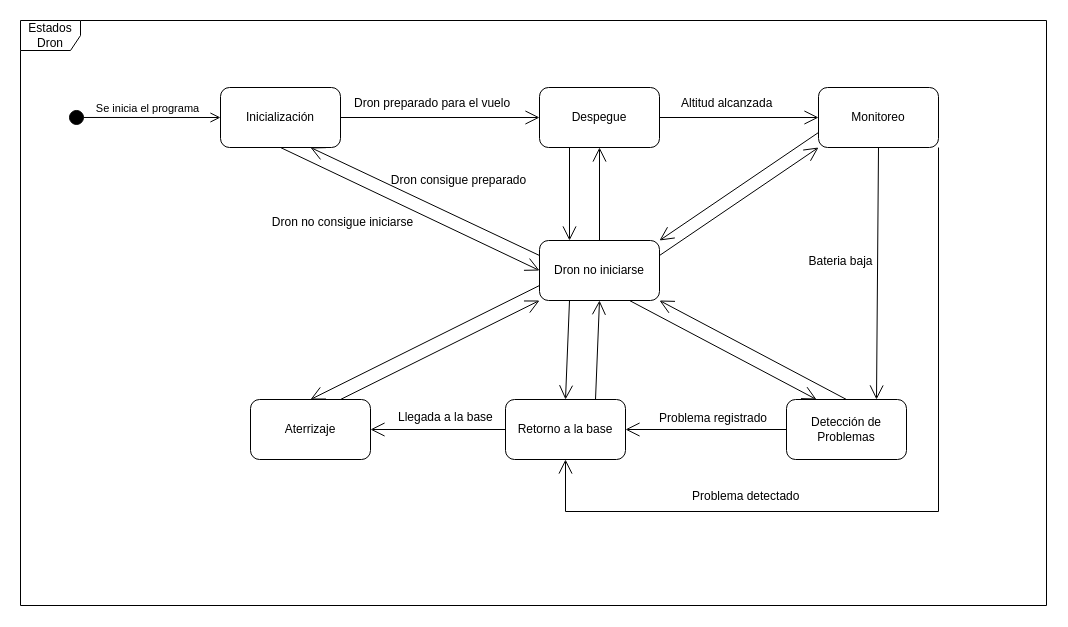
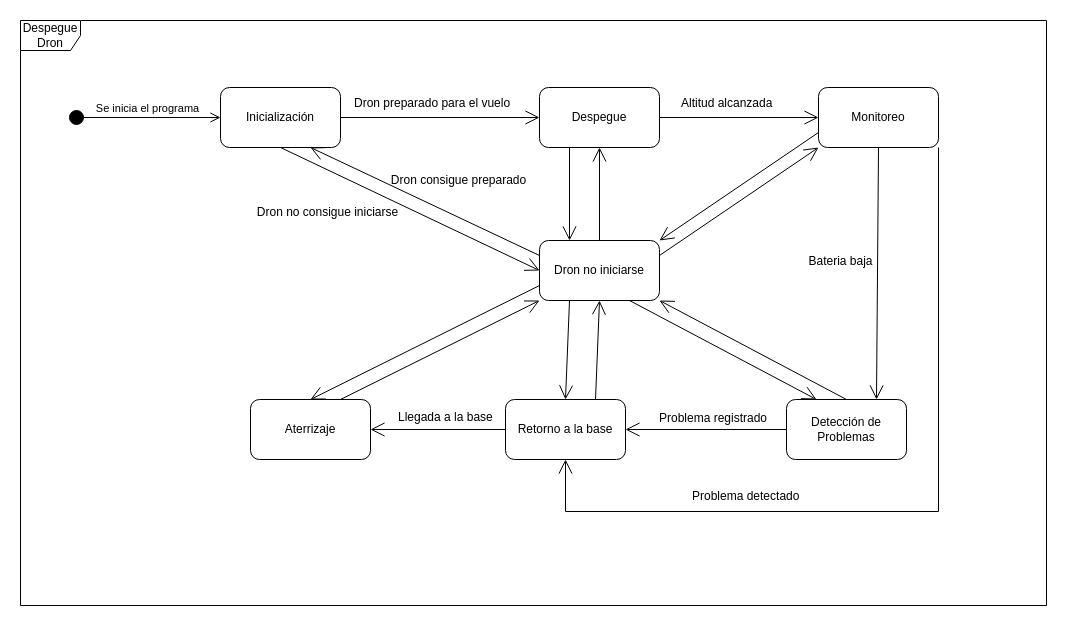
node "Estados Dron": label "Estados Dron" -> "Despegue Dron"
node "Dron no consigue iniciarse": moved (342, 223) -> (327, 213)
